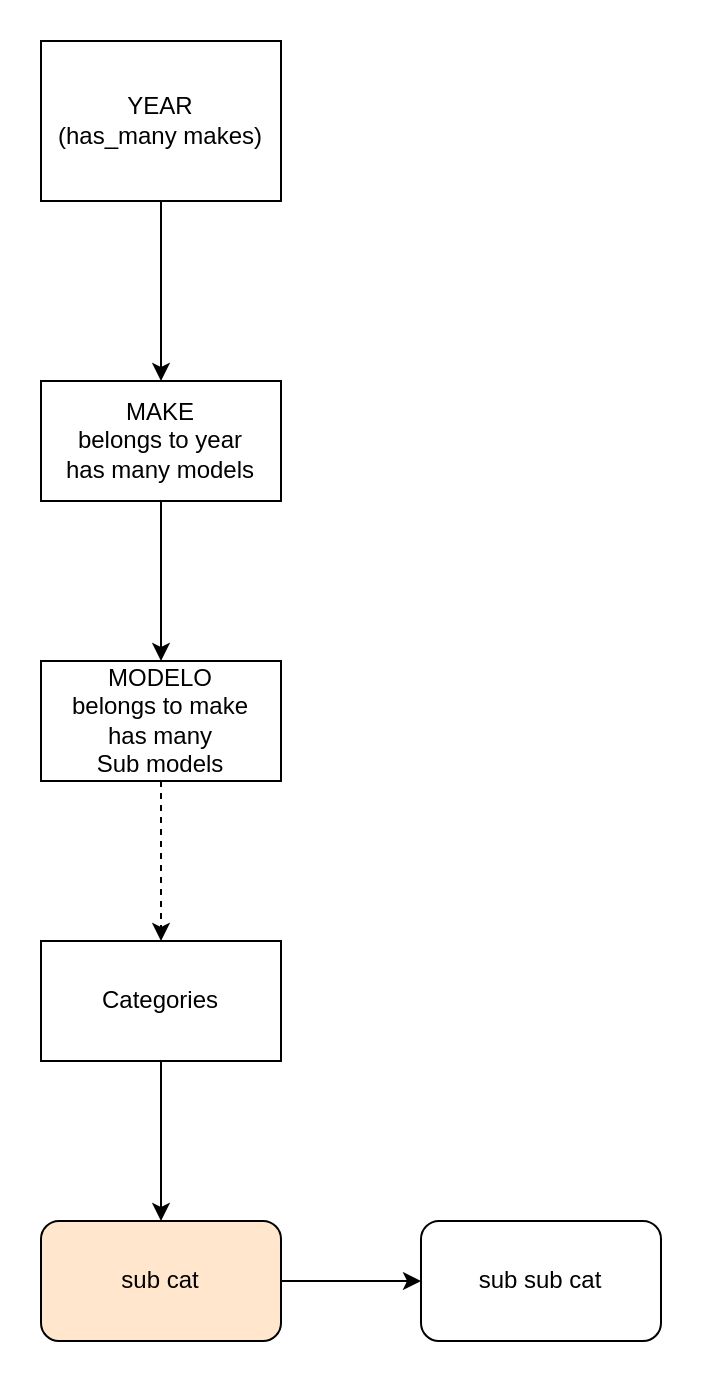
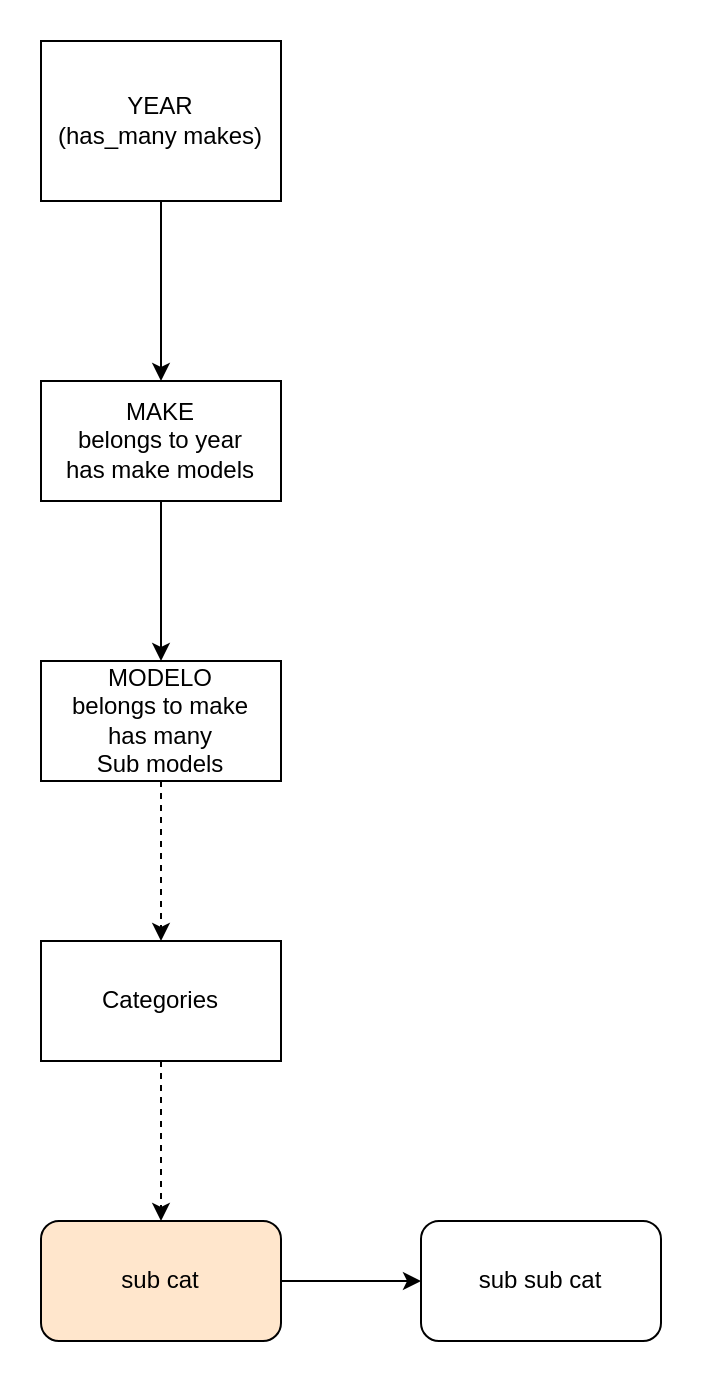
node "MAKE belongs to year has many models": label "MAKE belongs to year has many models" -> "MAKE belongs to year has make models"
edge "Categories" -> "sub cat": style solid -> dashed
